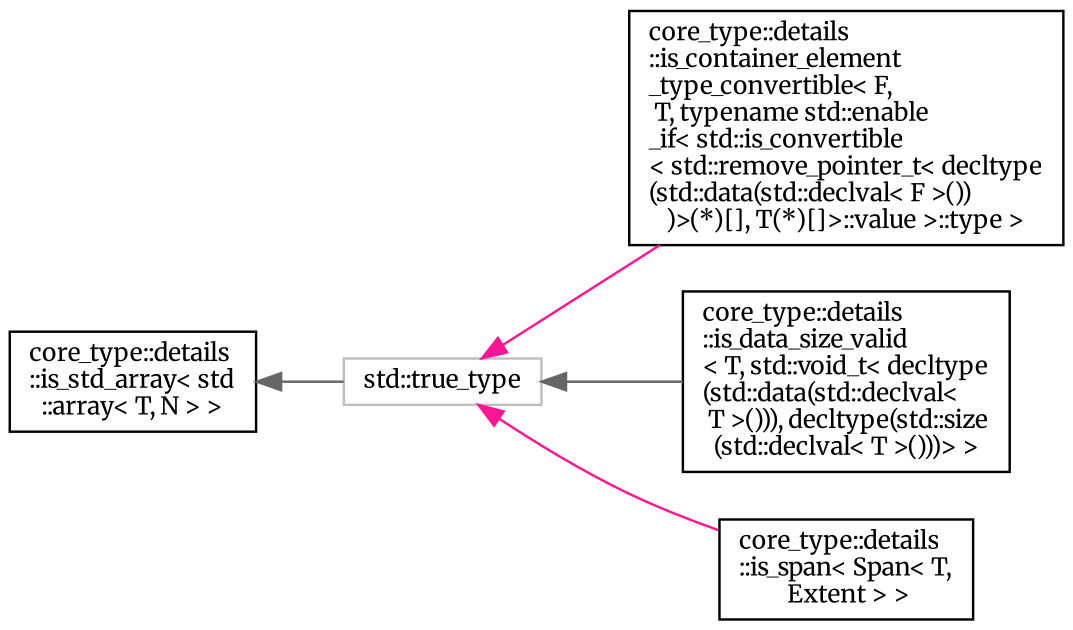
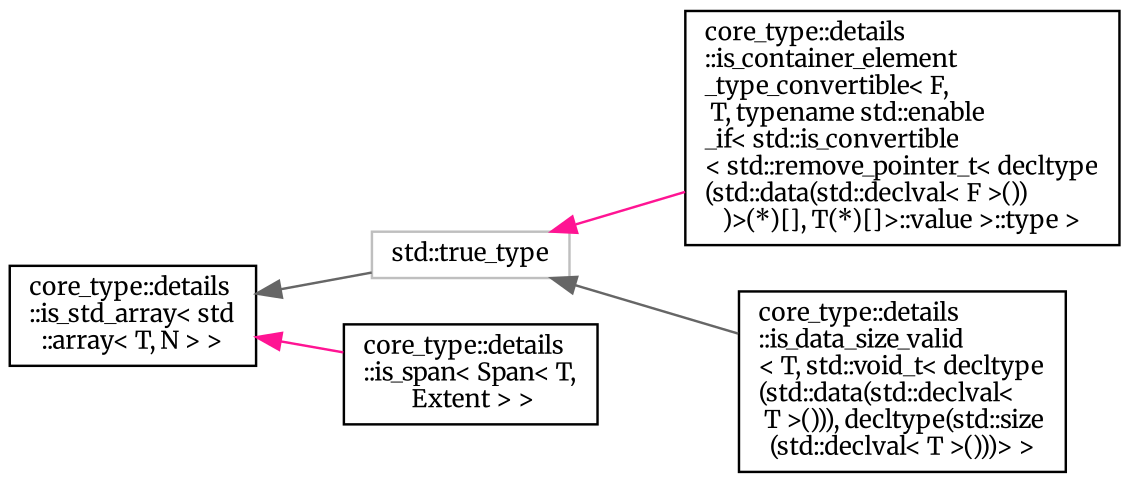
edge "core_type::details ::is_span< Span< T, Extent > >" -> "std::true_type": now "core_type::details ::is_span< Span< T, Extent > >" -> "core_type::details ::is_std_array< std ::array< T, N > >"
